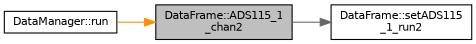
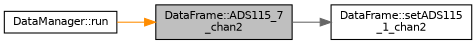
node "DataFrame::ADS115_1 _chan2": label "DataFrame::ADS115_1 _chan2" -> "DataFrame::ADS115_7 _chan2"
node "DataFrame::setADS115 _1_run2": label "DataFrame::setADS115 _1_run2" -> "DataFrame::setADS115 _1_chan2"
